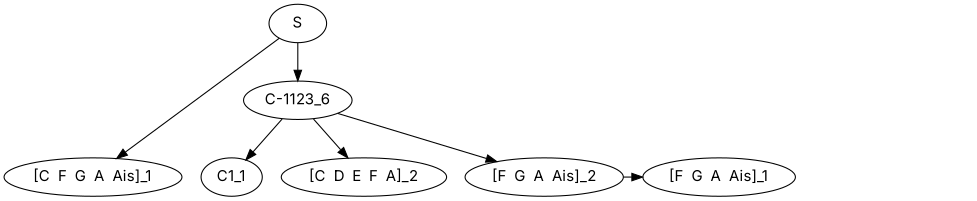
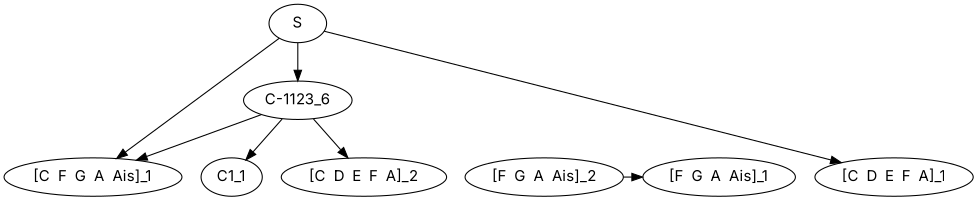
edge "C-1123_6" -> "[F  G  A  Ais]_2": now "C-1123_6" -> "[C  F  G  A  Ais]_1"
node "[C  D  E  F  A]_1": added
